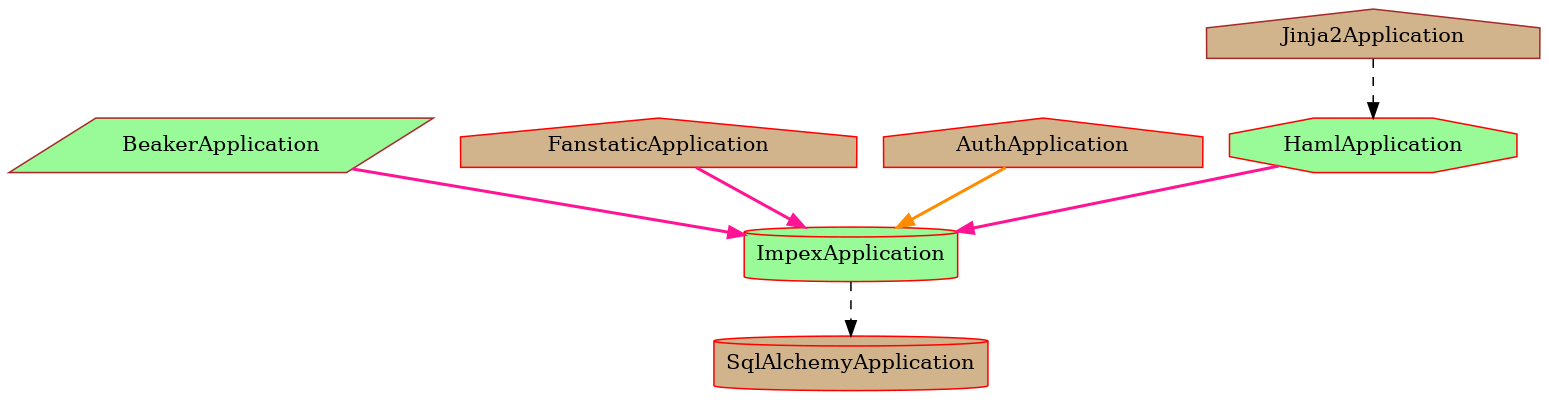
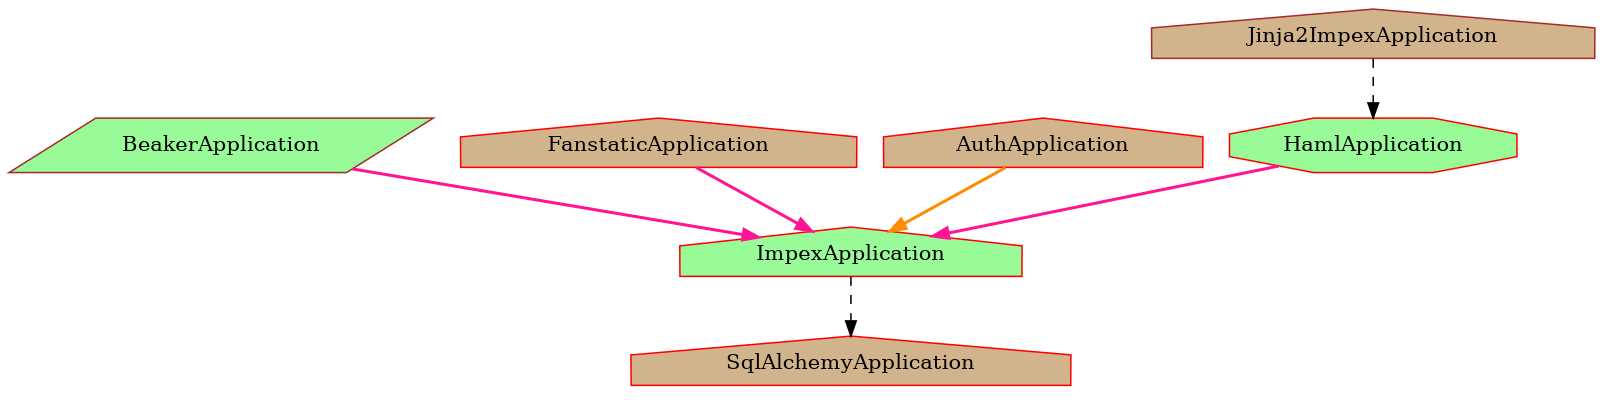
node "Jinja2Application": label "Jinja2Application" -> "Jinja2ImpexApplication"
node "ImpexApplication": shape cylinder -> house
node "SqlAlchemyApplication": shape cylinder -> house
